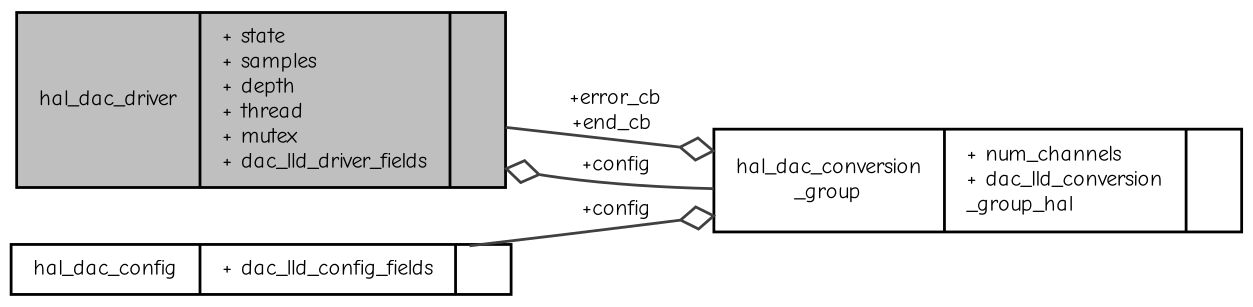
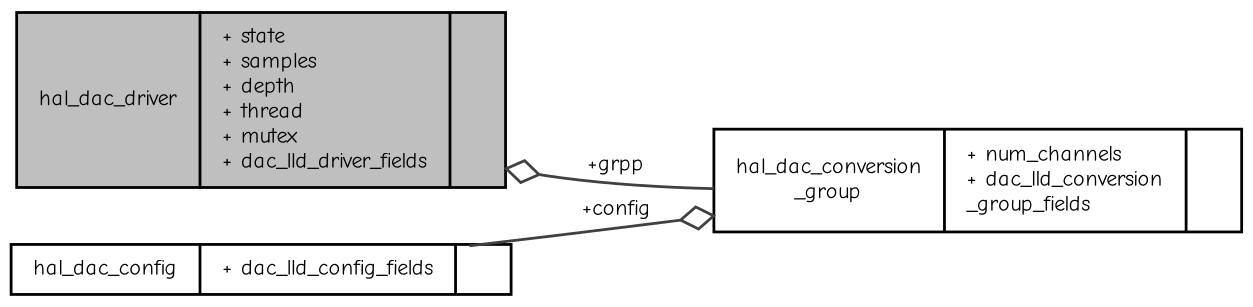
edge "hal_dac_driver" -> "hal_dac_conversion": removed, label "+error_cb +end_cb"
edge "hal_dac_conversion" -> "hal_dac_driver": label " +config" -> " +grpp"
node "hal_dac_conversion": text "_group_hal" -> "_group_fields"
